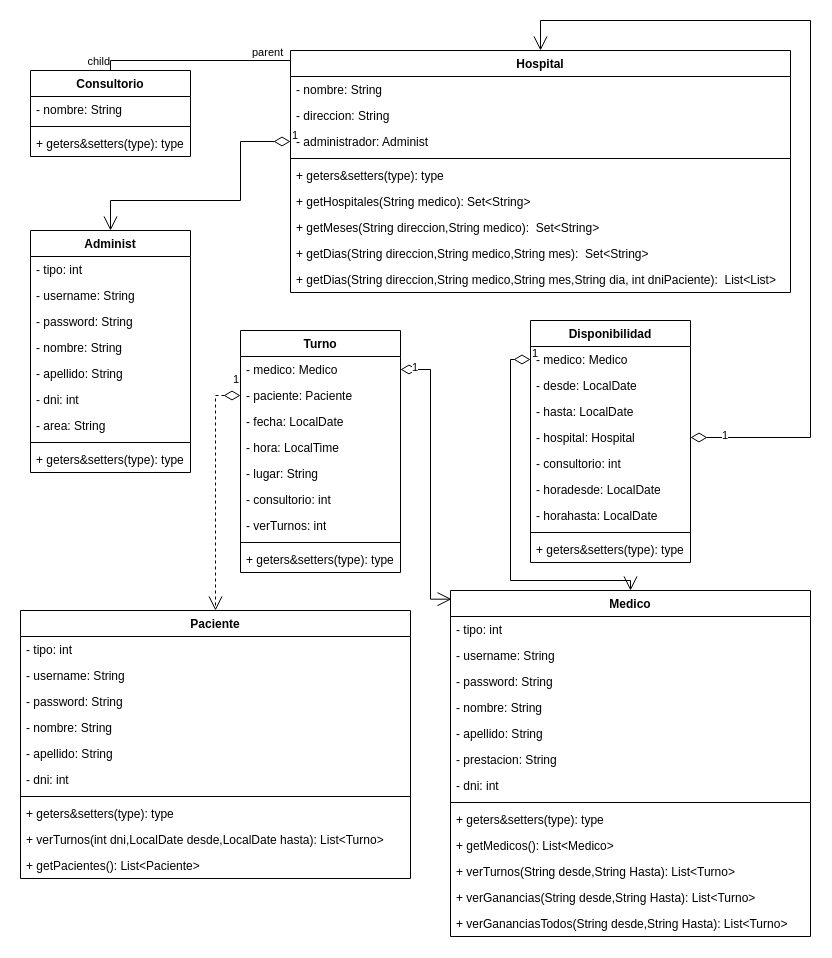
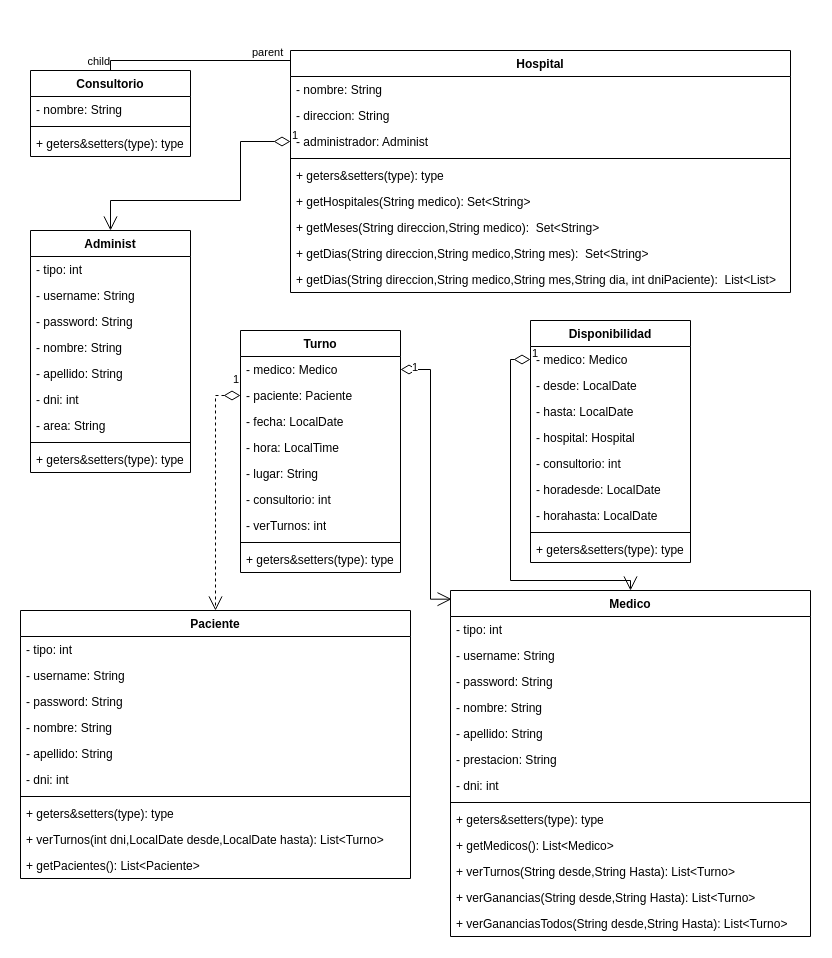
edge "Hospital" -- "- hospital: Hospital": removed, label "1"
